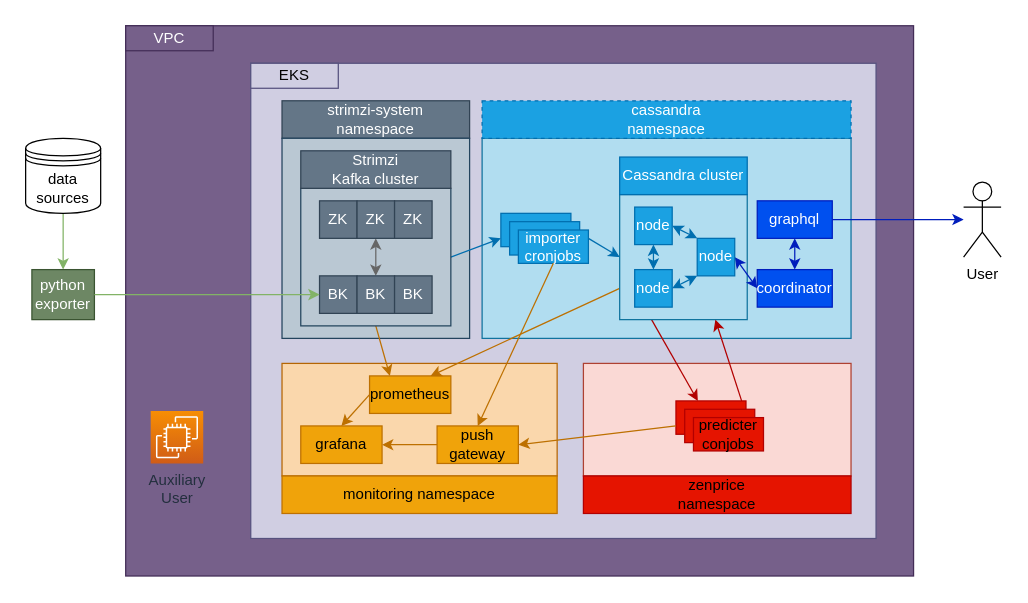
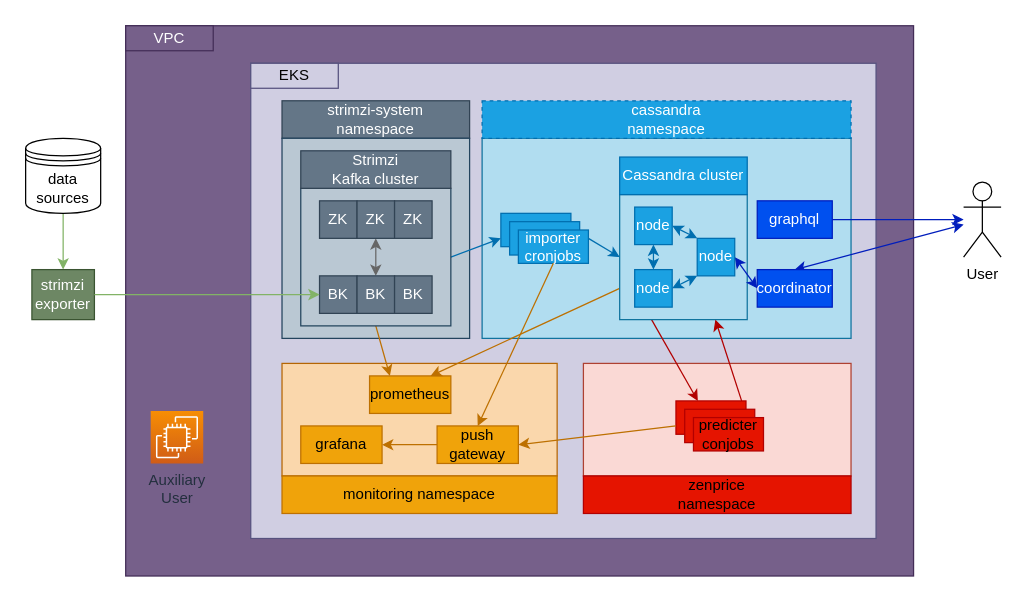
edge "graphql" -- "coordinator": now "User" -- "coordinator"
node "python exporter": label "python exporter" -> "strimzi exporter"
edge "prometheus" -> "grafana": removed
